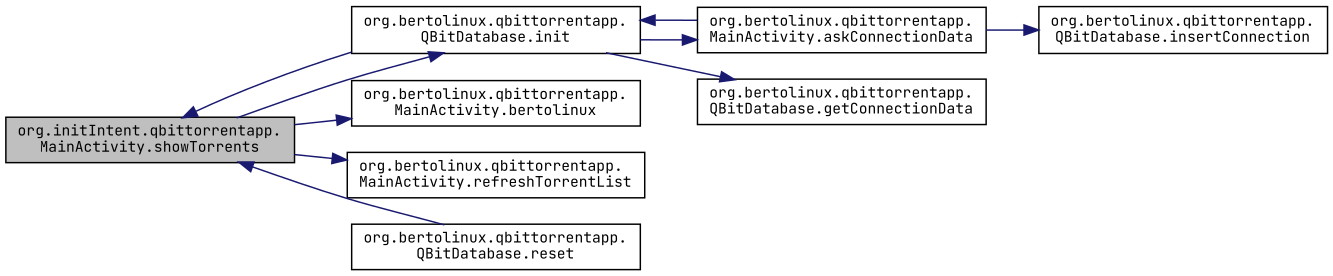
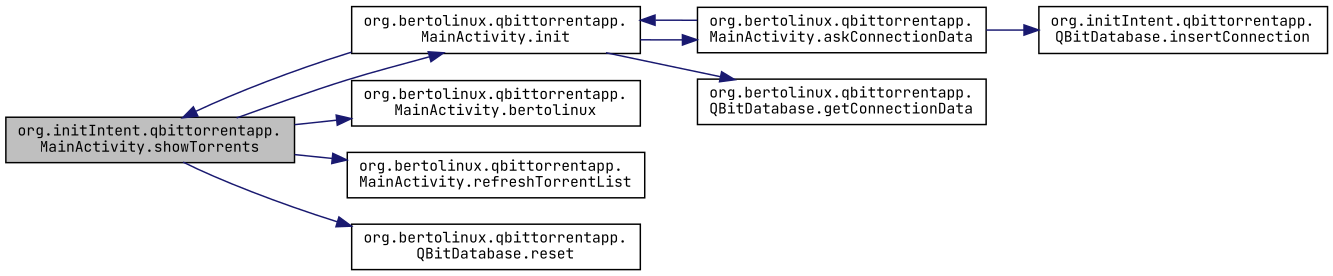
node "org.bertolinux.qbittorrentapp. QBitDatabase.init": label "org.bertolinux.qbittorrentapp. QBitDatabase.init" -> "org.bertolinux.qbittorrentapp. MainActivity.init"
node "org.bertolinux.qbittorrentapp. QBitDatabase.insertConnection": label "org.bertolinux.qbittorrentapp. QBitDatabase.insertConnection" -> "org.initIntent.qbittorrentapp. QBitDatabase.insertConnection"
edge "org.bertolinux.qbittorrentapp. QBitDatabase.reset" -> "org.initIntent.qbittorrentapp. MainActivity.showTorrents": reversed
